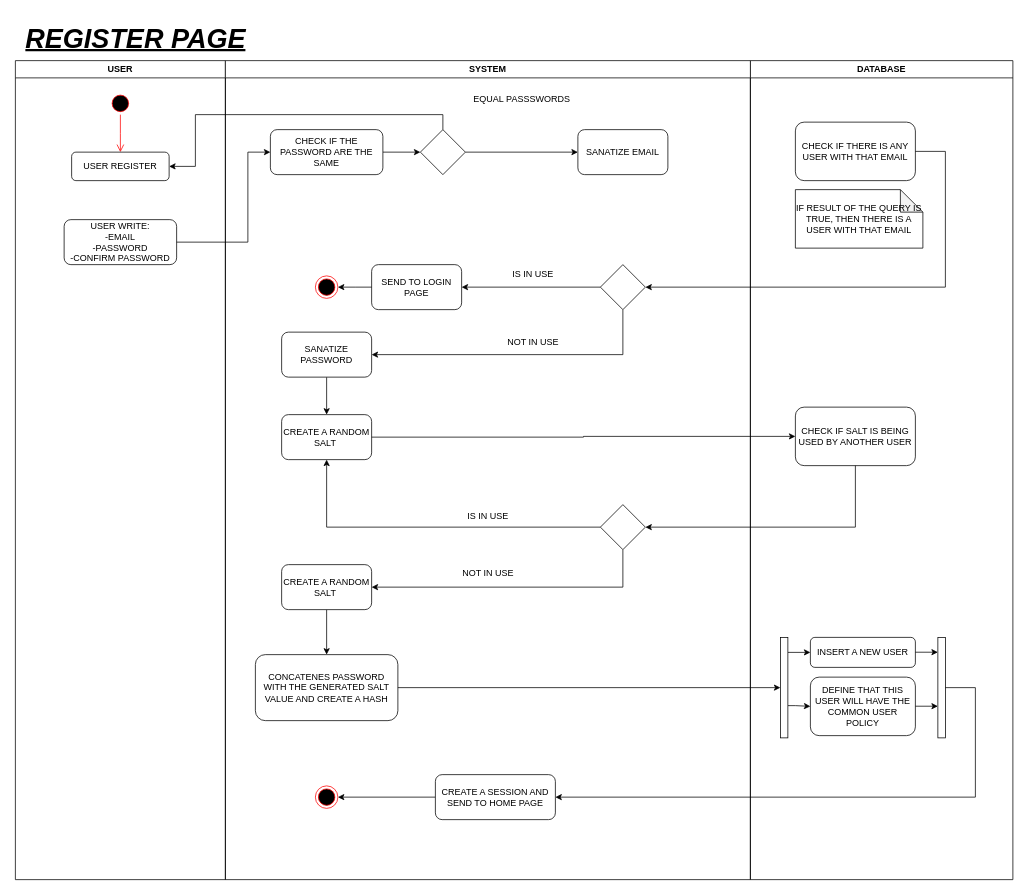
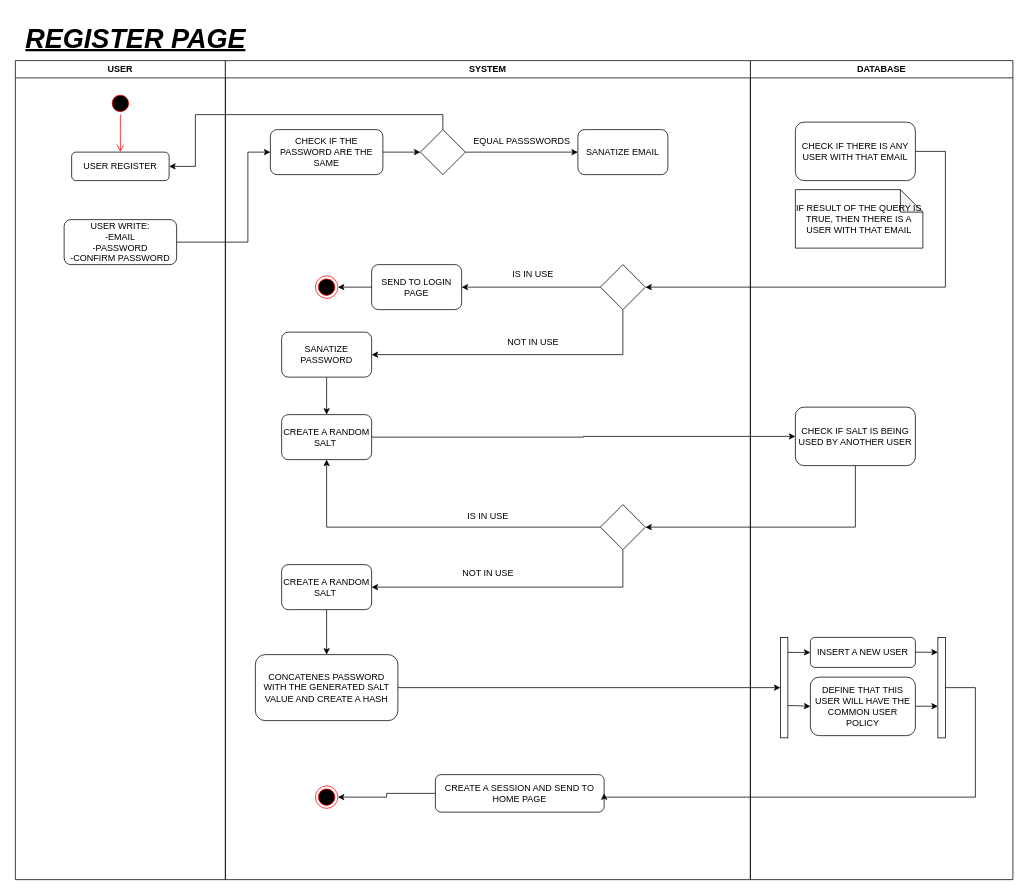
node "EQUAL PASSSWORDS": moved (522, 99) -> (522, 141)
node "CREATE A SESSION AND SEND TO HOME PAGE": size 120x45 -> 169x38
